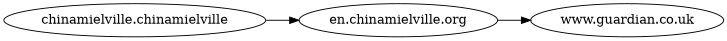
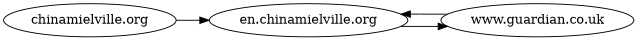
edge "www.guardian.co.uk" -> "en.chinamielville.org": added
node "chinamielville.chinamielville": label "chinamielville.chinamielville" -> "chinamielville.org"
